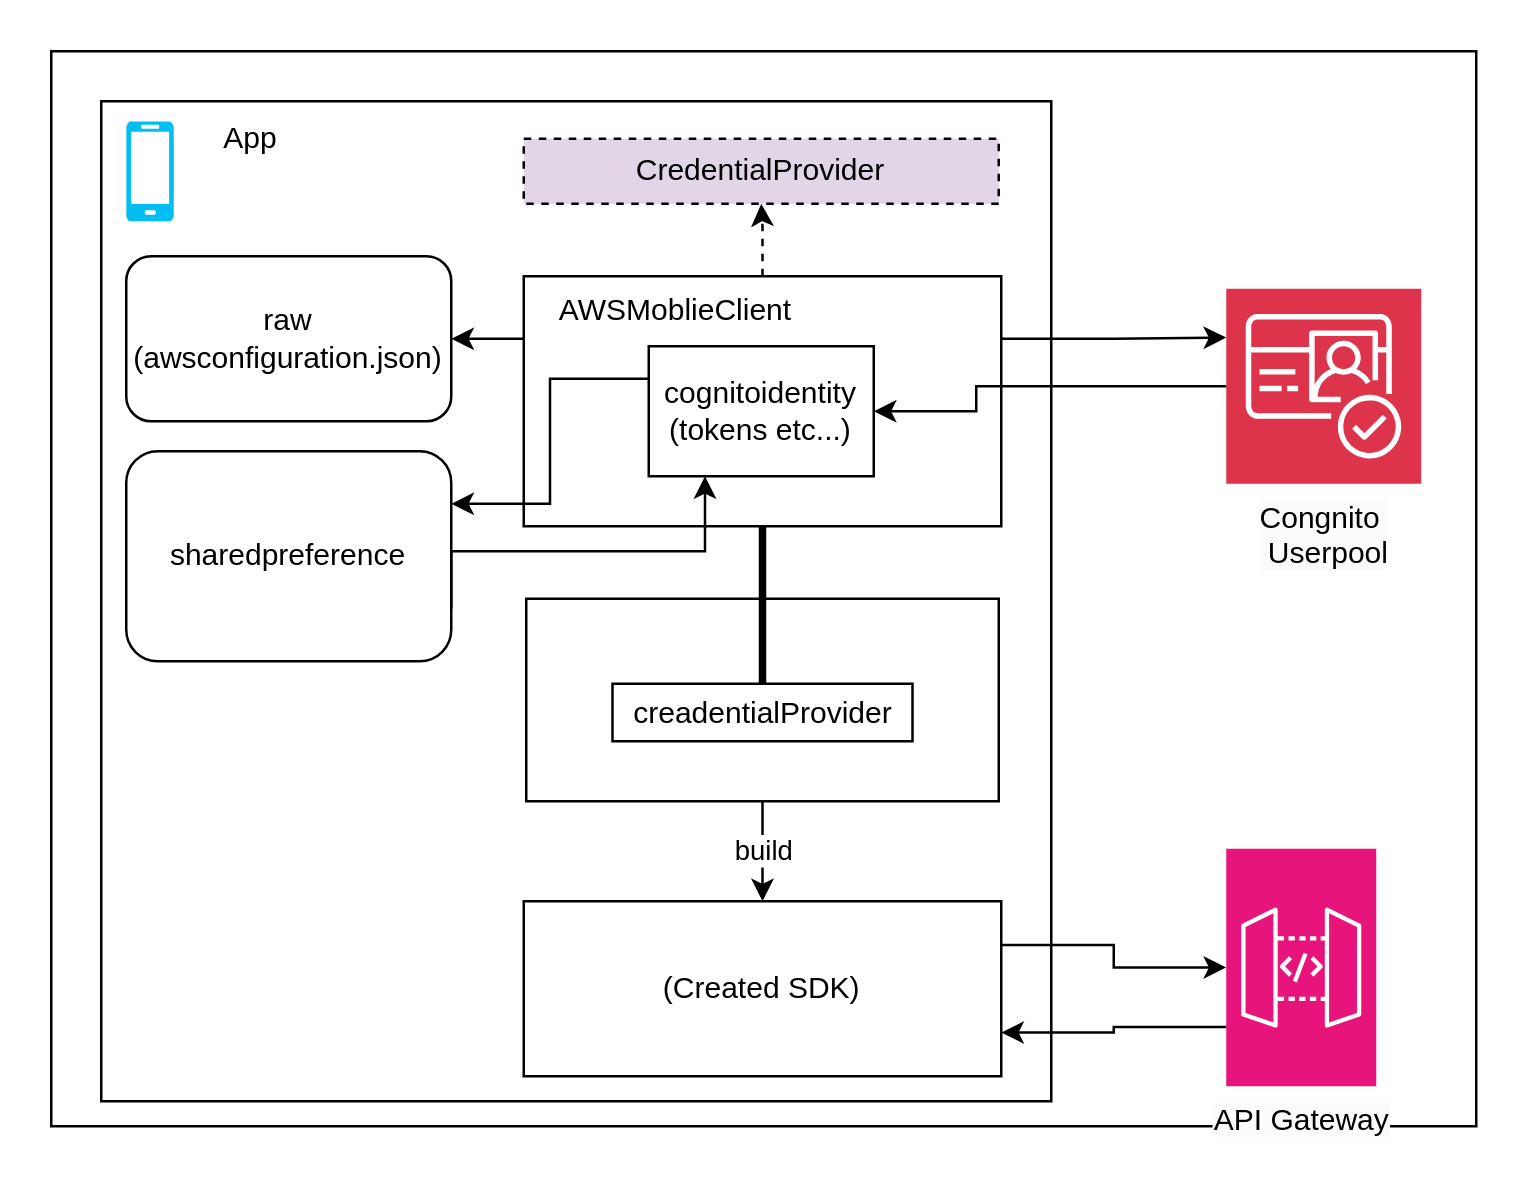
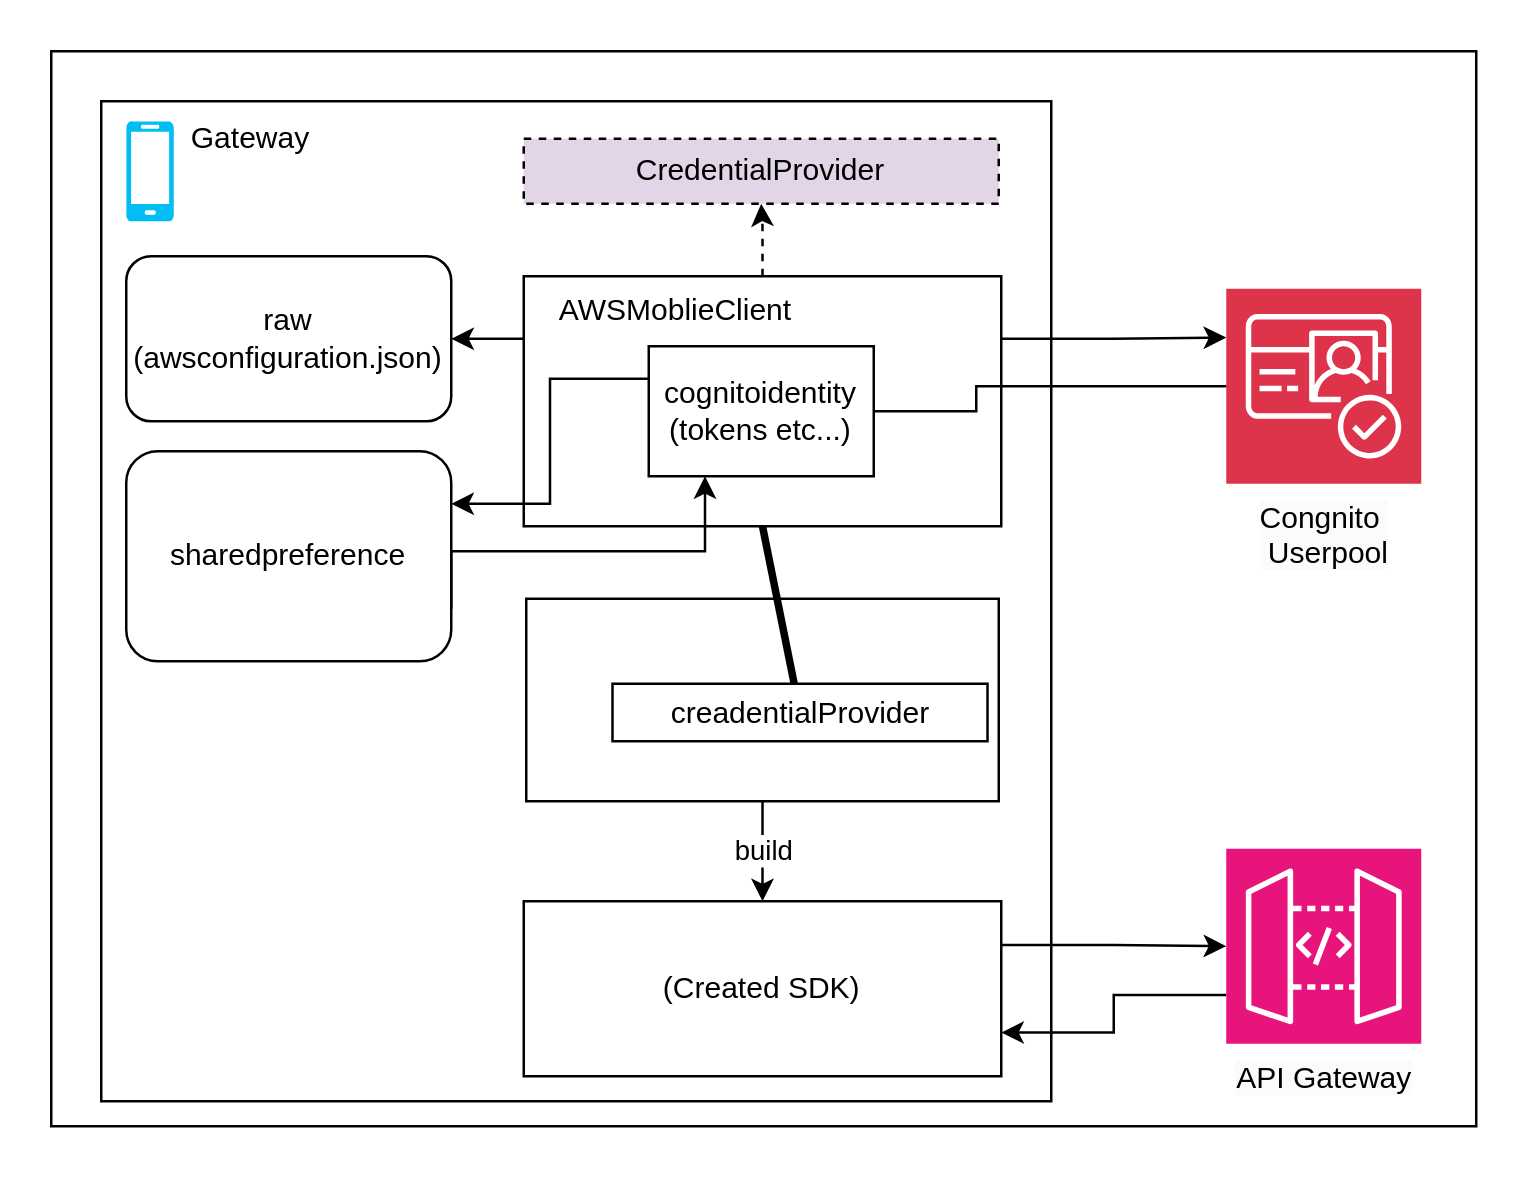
node "App": label "App" -> "Gateway"
edge "Congnito Userpool" -> "cognitoidentity (tokens etc...)": arrowhead classic -> none
node "creadentialProvider": size 300x58 -> 375x58
node "API Gateway": size 150x238 -> 195x195
